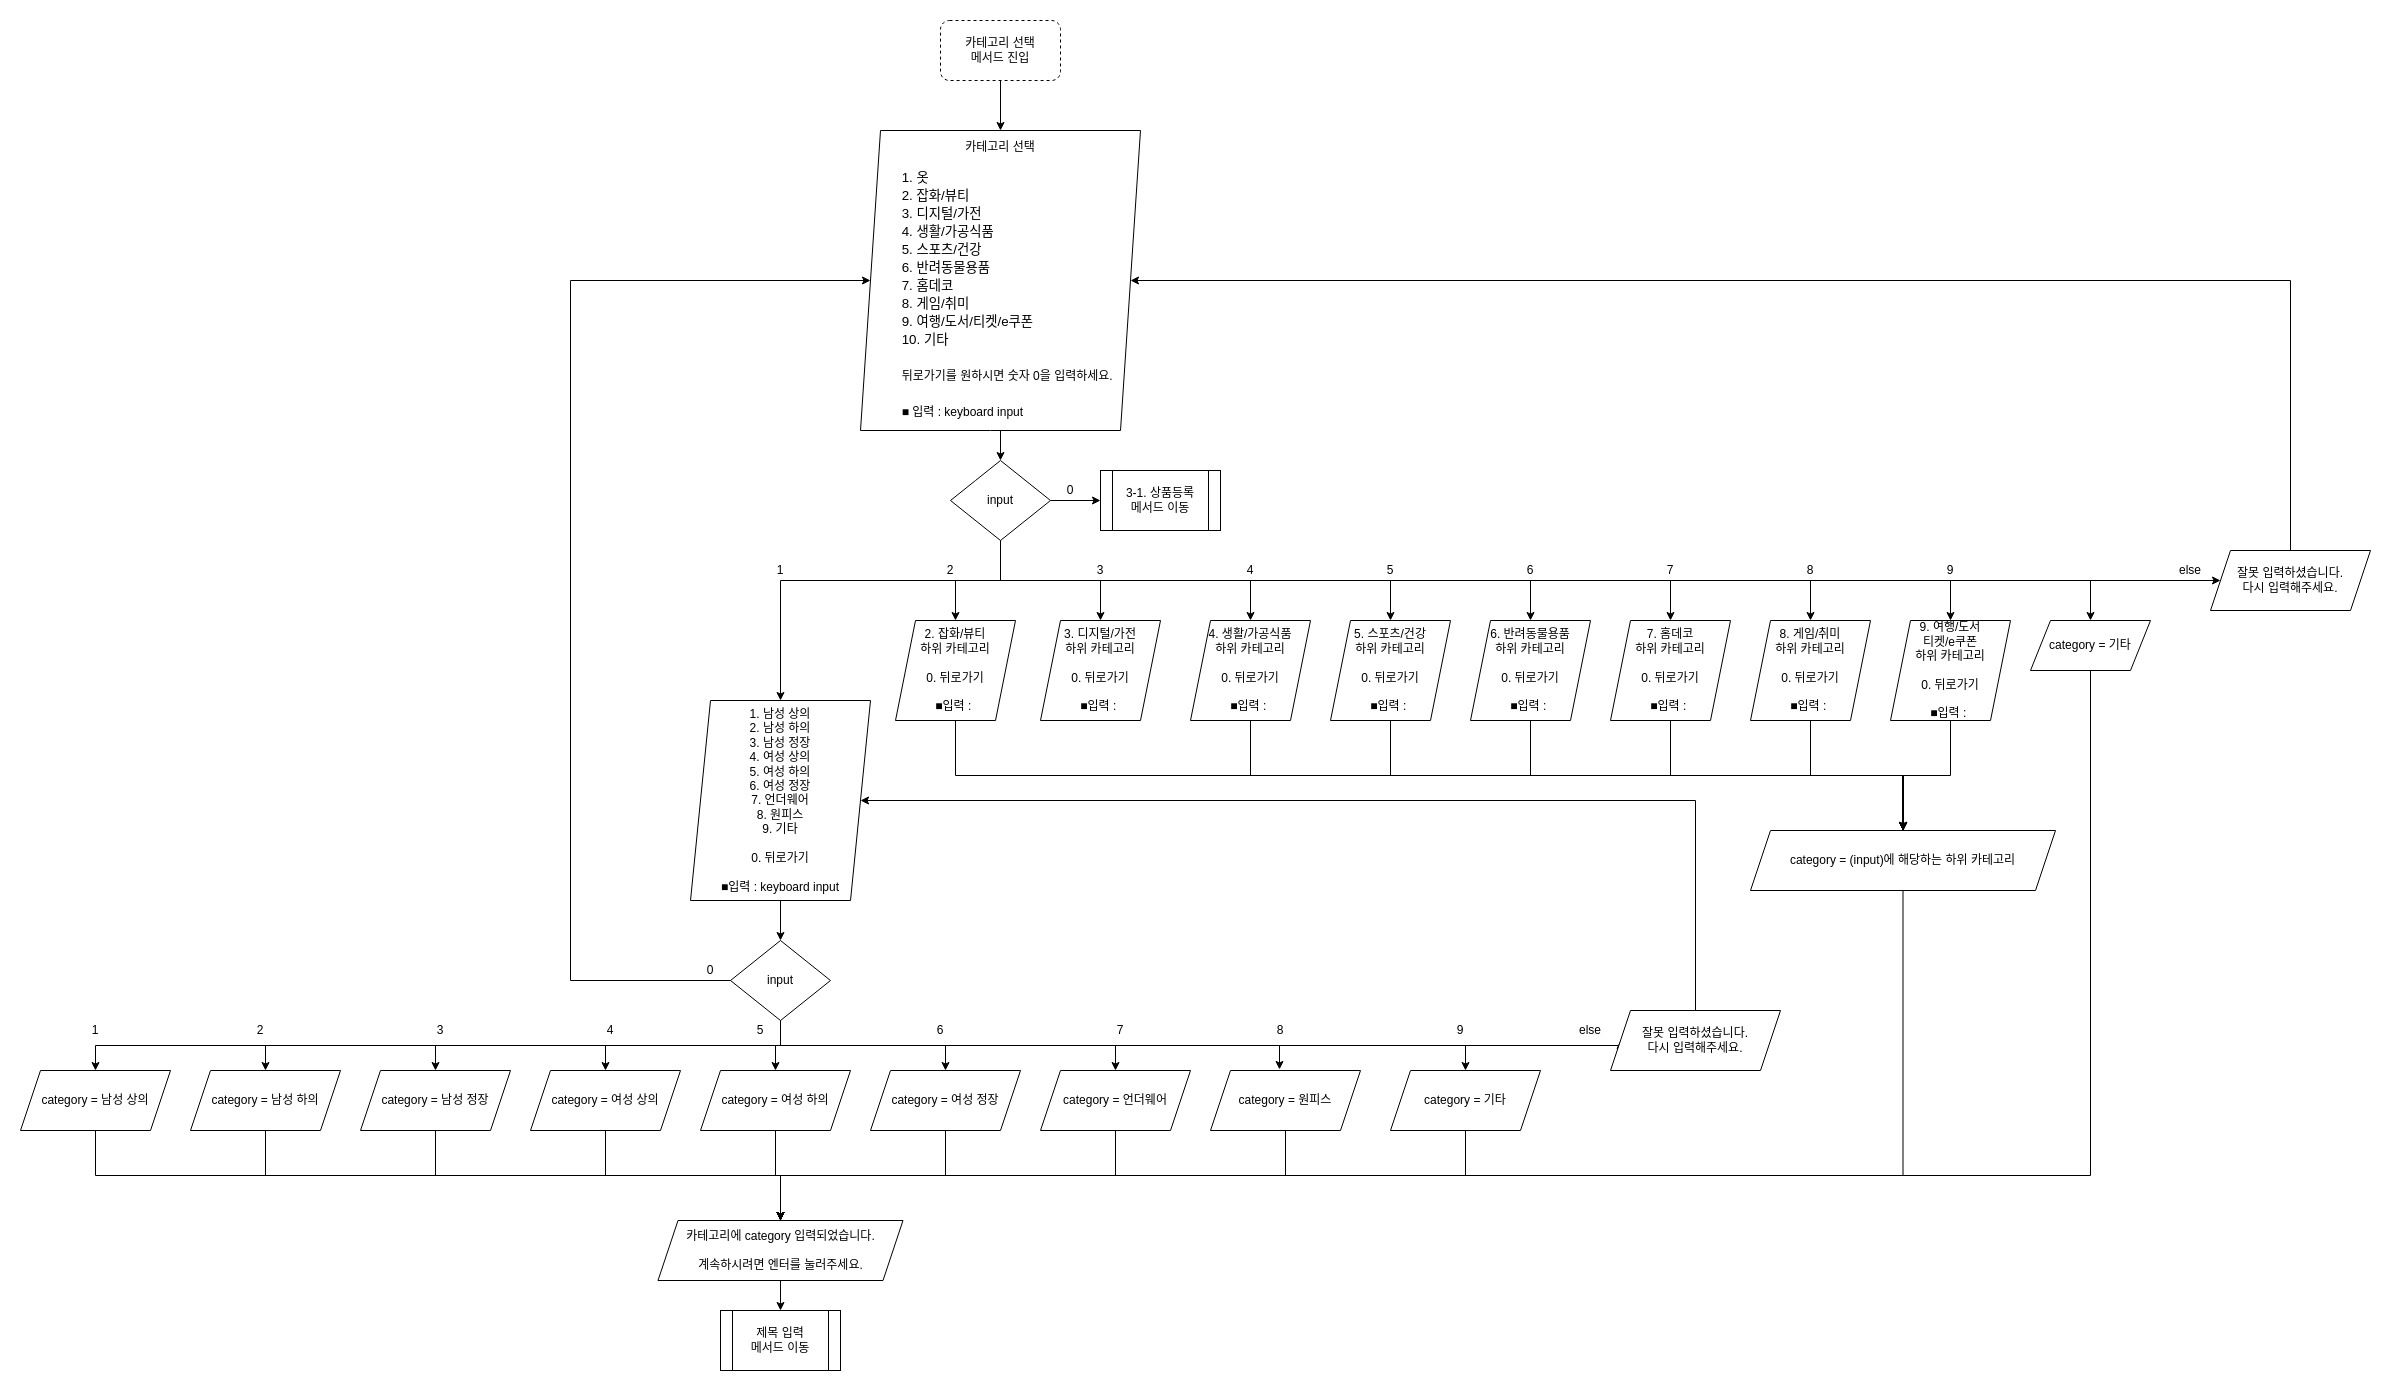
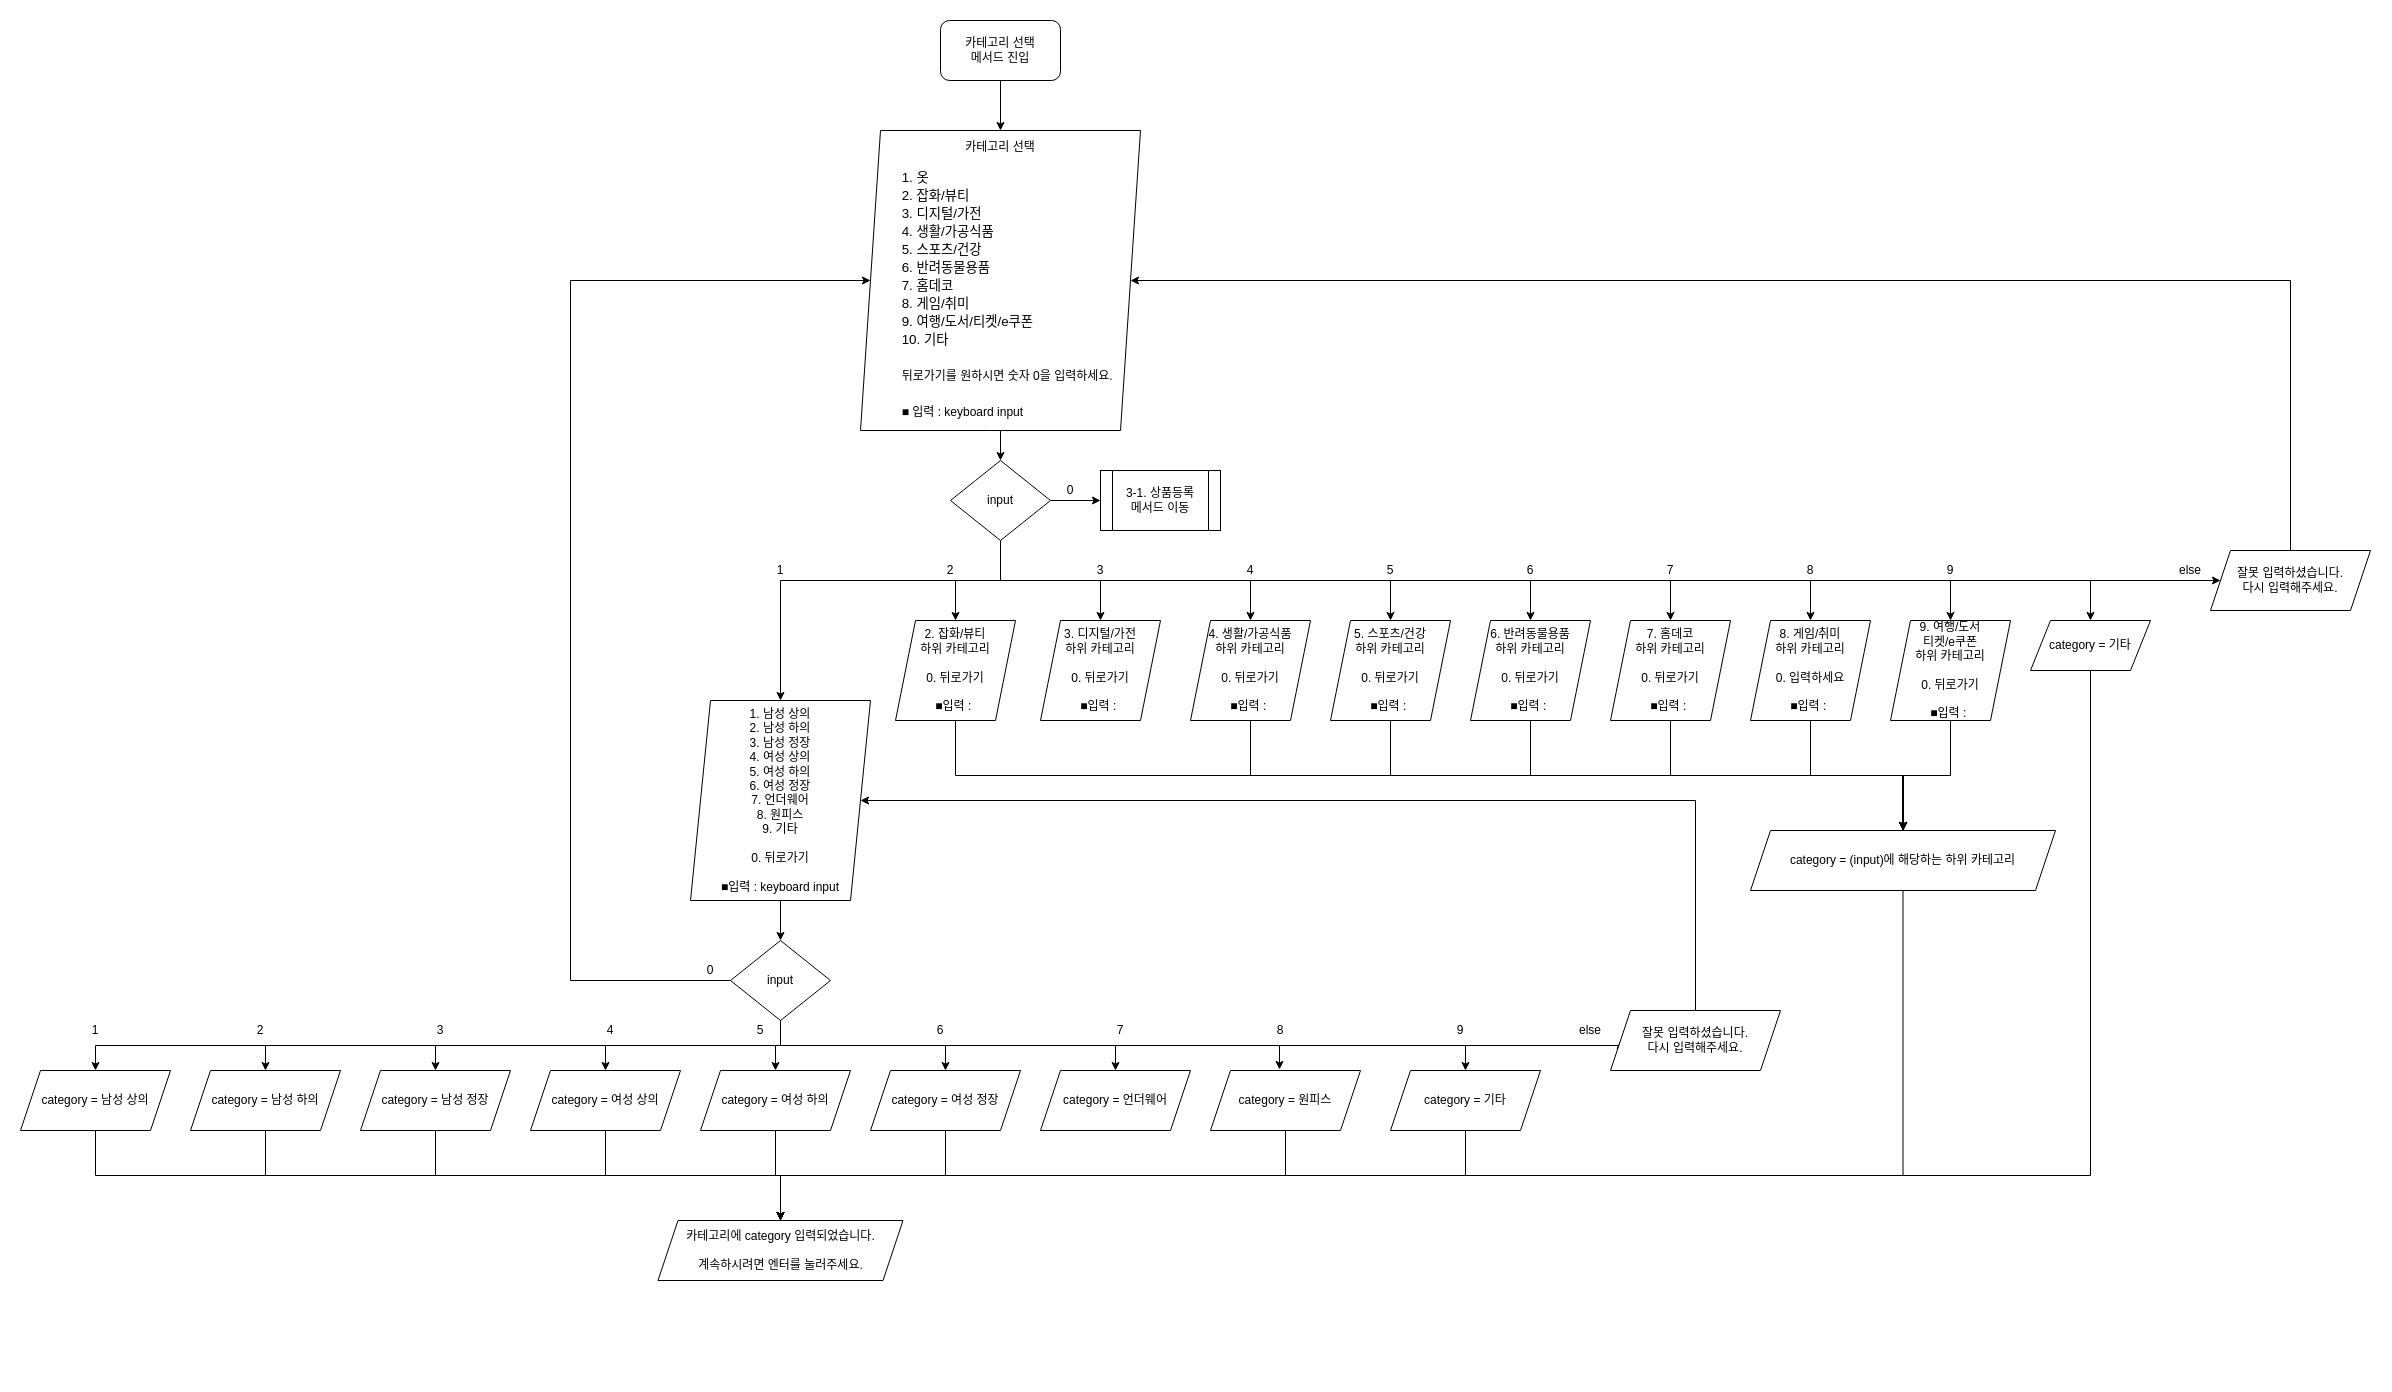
node "카테고리 선택 메서드 진입": style dashed -> solid
node "8. 게임/취미 하위 카테고리 0. 뒤로가기 ■입력 :": label "8. 게임/취미 하위 카테고리 0. 뒤로가기 ■입력 :" -> "8. 게임/취미 하위 카테고리 0. 입력하세요 ■입력 :"
edge "category = 언더웨어" -> "카테고리에 category 입력되었습니다. 계속하시려면 엔터를 눌러주세요.": removed
edge "카테고리에 category 입력되었습니다. 계속하시려면 엔터를 눌러주세요." -> "제목 입력 메서드 이동": removed
node "제목 입력 메서드 이동": removed
